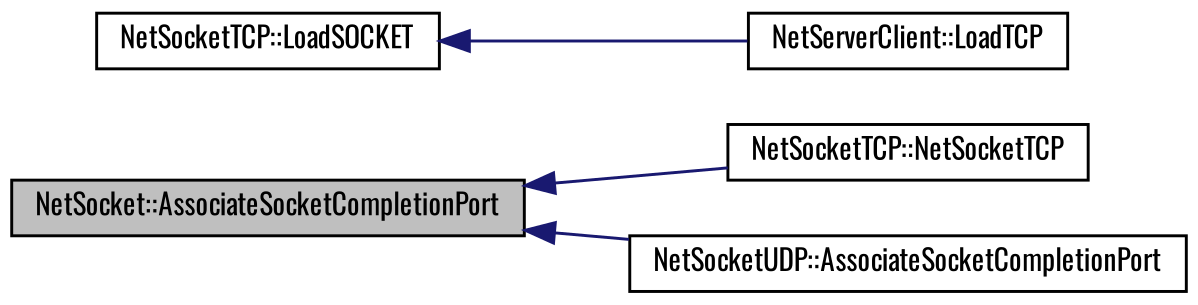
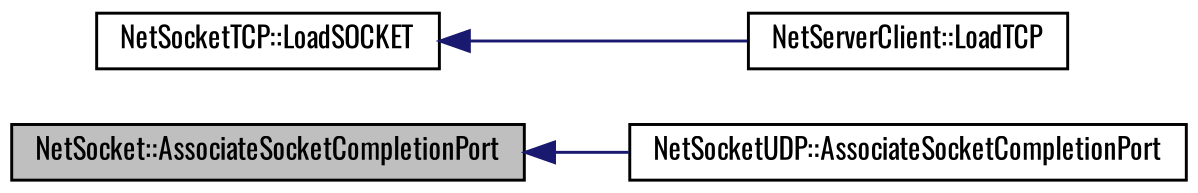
node "NetSocketTCP::NetSocketTCP": removed
